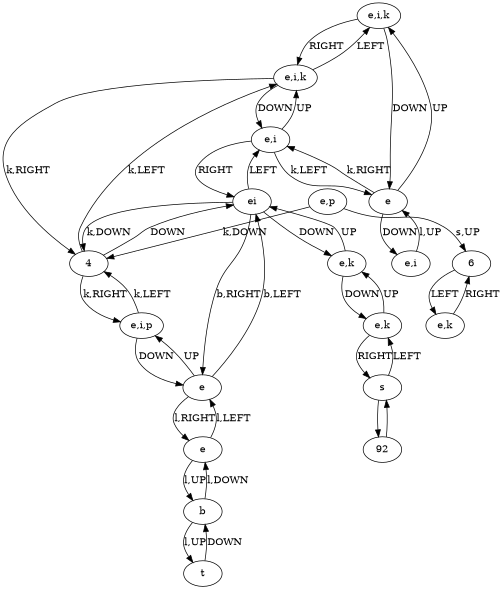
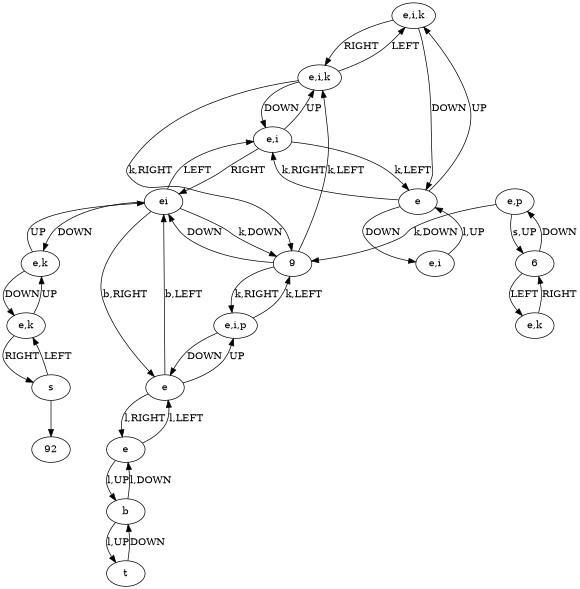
edge "6" -> "e,p": added, label "DOWN"
node "4": label "4" -> "9"
edge "92" -> "s": removed
